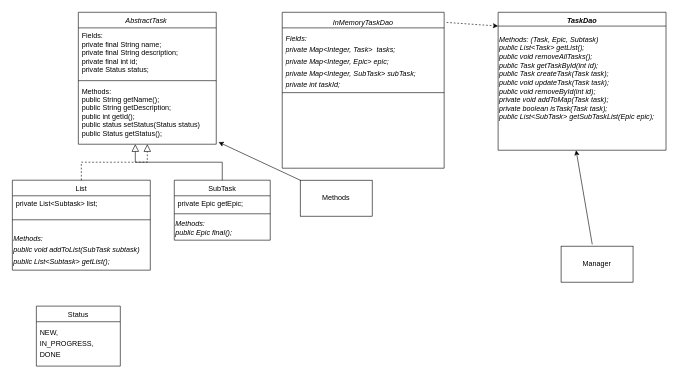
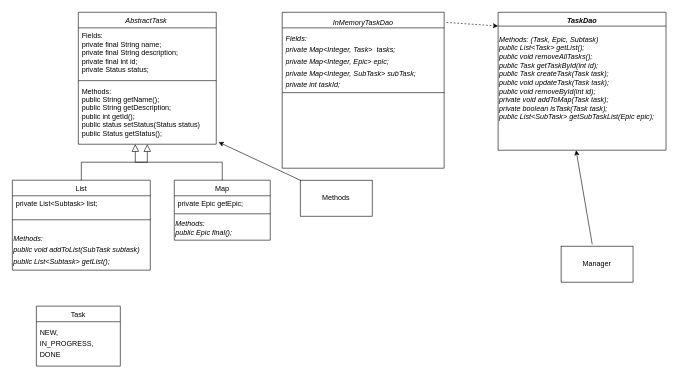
edge "List" -> "AbstractTask": style dashed -> solid
node "SubTask": label "SubTask" -> "Map"
node "Status": label "Status" -> "Task"
